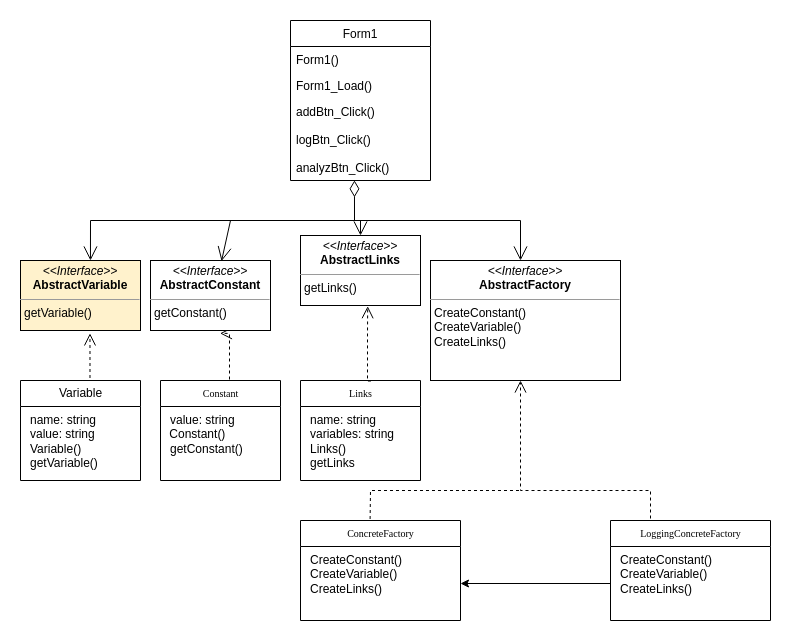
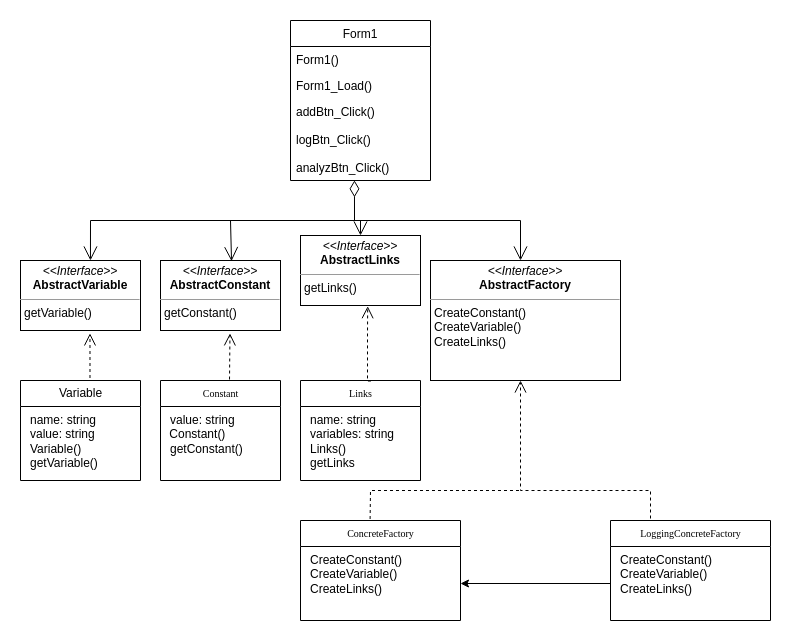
node "<<Interface>> AbstractVariable getVariable()": fillcolor #fff2cc -> #ffffff
node "<<Interface>> AbstractConstant getConstant()": moved (211, 296) -> (221, 296)
